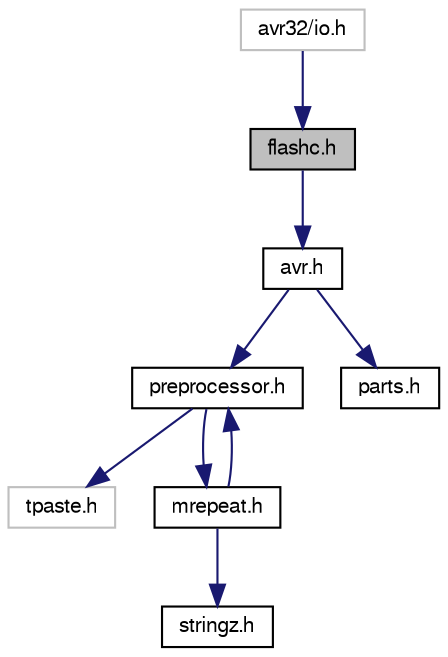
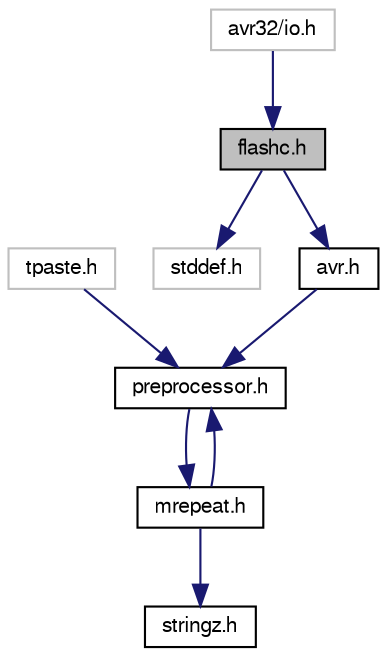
node "stddef.h": added
node "parts.h": removed
edge "preprocessor.h" -> "tpaste.h": reversed
